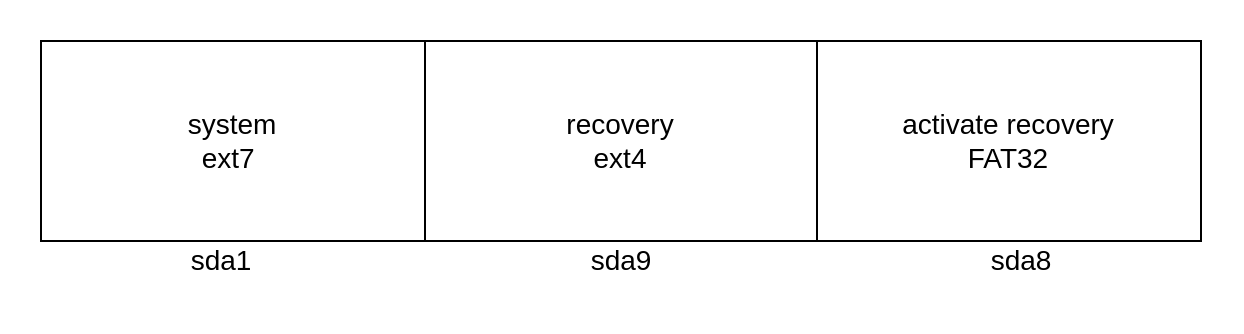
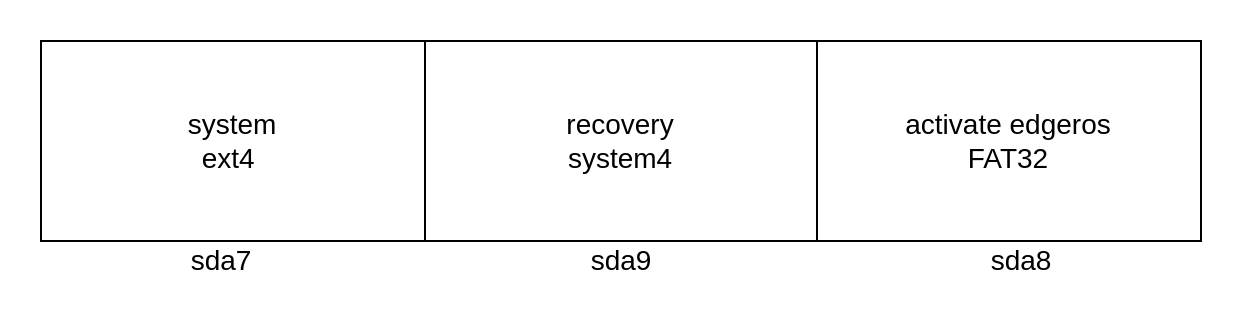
node "system ext7": label "system ext7" -> "system ext4"
node "recovery ext4": label "recovery ext4" -> "recovery system4"
node "activate recovery FAT32": label "activate recovery FAT32" -> "activate edgeros FAT32"
node "sda1": label "sda1" -> "sda7"
